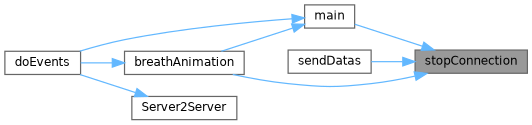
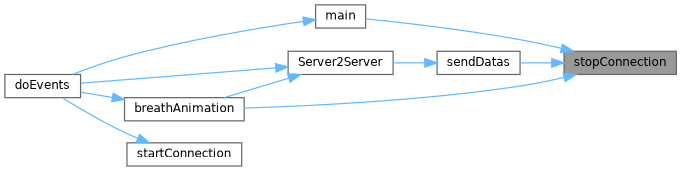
edge "breathAnimation" -> "main": now "breathAnimation" -> "Server2Server"
edge "Server2Server" -> "sendDatas": added
node "startConnection": added
